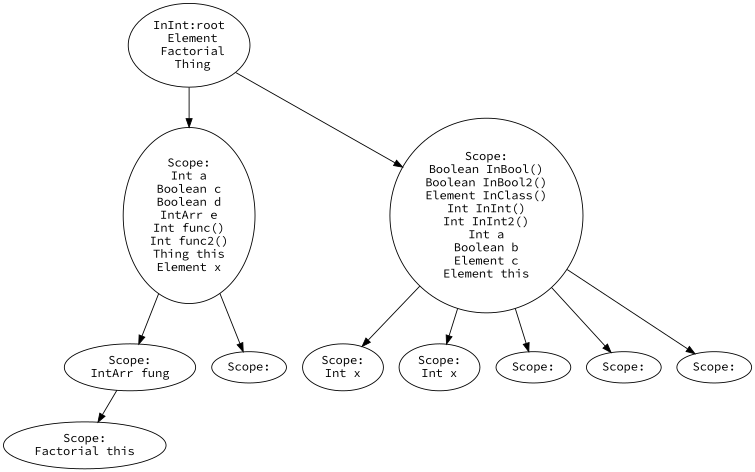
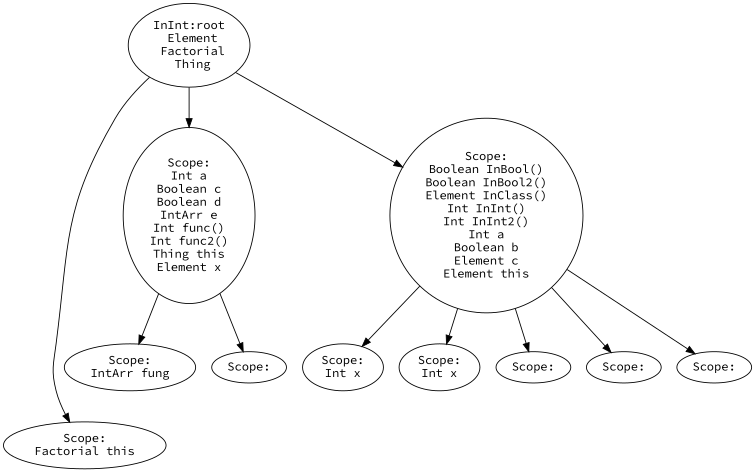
edge "Scope: IntArr fung" -> "Scope: Factorial this": now "InInt:root Element Factorial Thing" -> "Scope: Factorial this"
